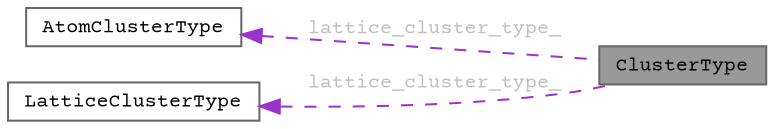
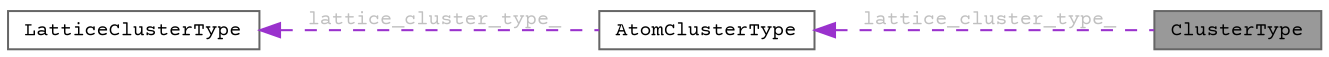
edge "ClusterType" -> "LatticeClusterType": now "AtomClusterType" -> "LatticeClusterType"
